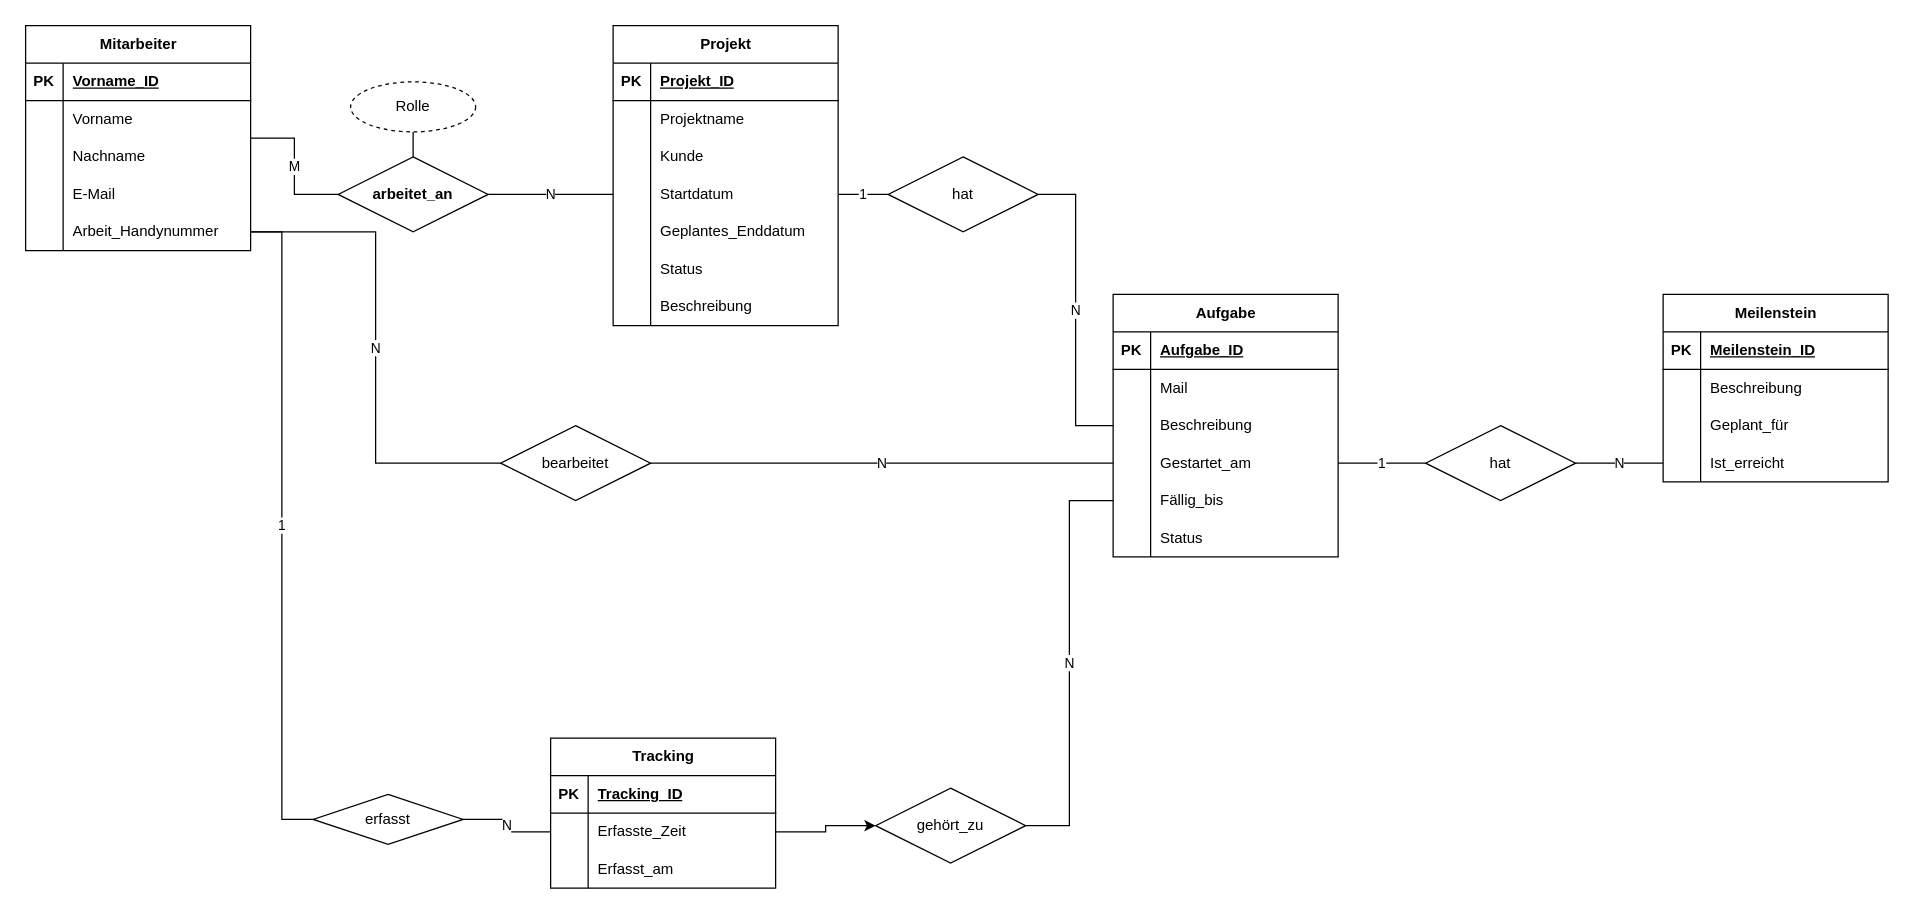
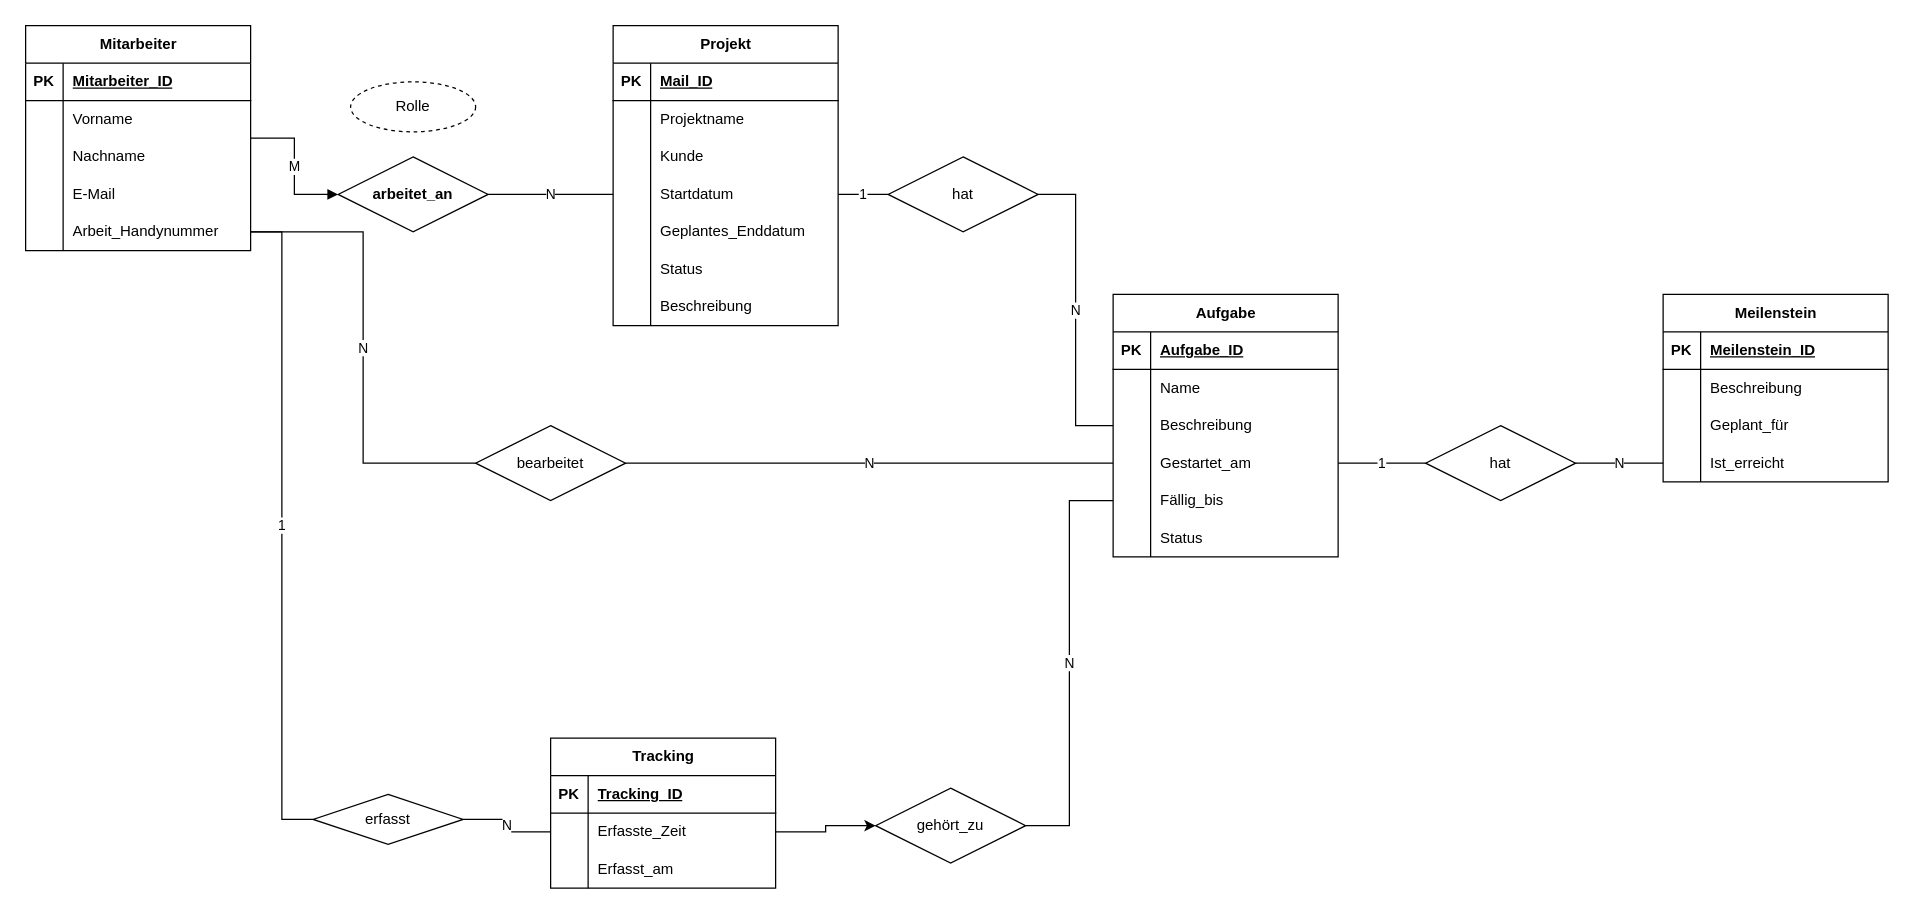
node "Vorname_ID": label "Vorname_ID" -> "Mitarbeiter_ID"
node "Projekt_ID": label "Projekt_ID" -> "Mail_ID"
edge "Rolle" -- "arbeitet_an": removed
edge "Mitarbeiter" -- "arbeitet_an": arrowhead none -> block
node "Mail": label "Mail" -> "Name"
node "bearbeitet": moved (576, 463) -> (551, 463)
